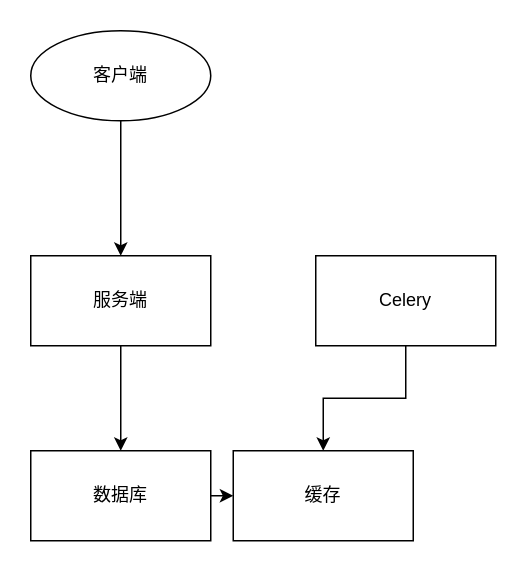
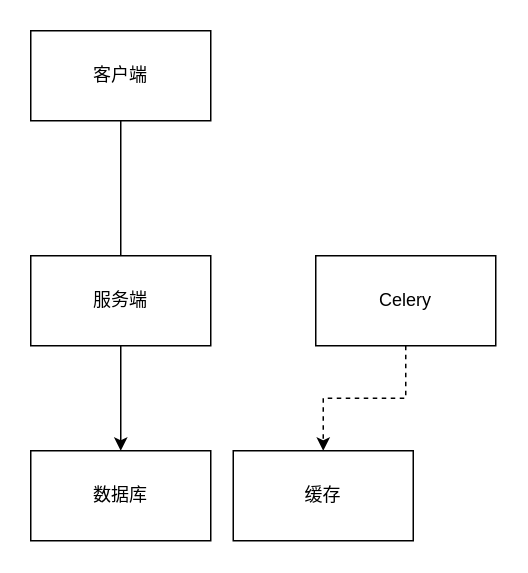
node "客户端": shape ellipse -> rectangle
edge "客户端" -> "服务端": arrowhead classic -> none
edge "Celery" -> "缓存": style solid -> dashed
edge "数据库" -> "缓存": removed
